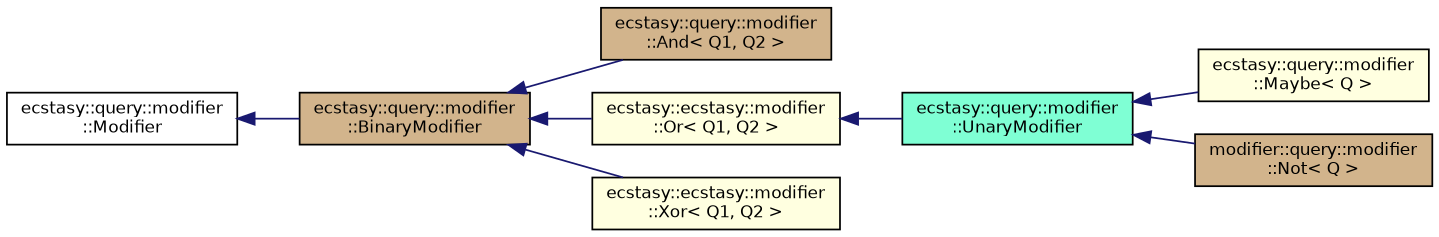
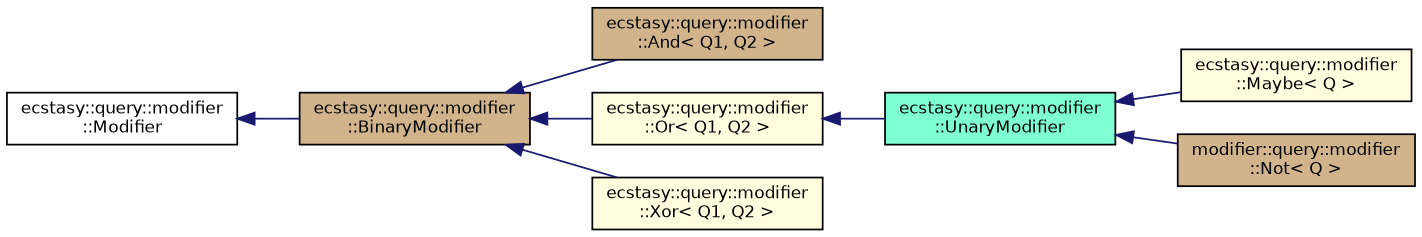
node "ecstasy::ecstasy::modifier ::Or< Q1, Q2 >": label "ecstasy::ecstasy::modifier ::Or< Q1, Q2 >" -> "ecstasy::query::modifier ::Or< Q1, Q2 >"
node "ecstasy::ecstasy::modifier ::Xor< Q1, Q2 >": label "ecstasy::ecstasy::modifier ::Xor< Q1, Q2 >" -> "ecstasy::query::modifier ::Xor< Q1, Q2 >"
